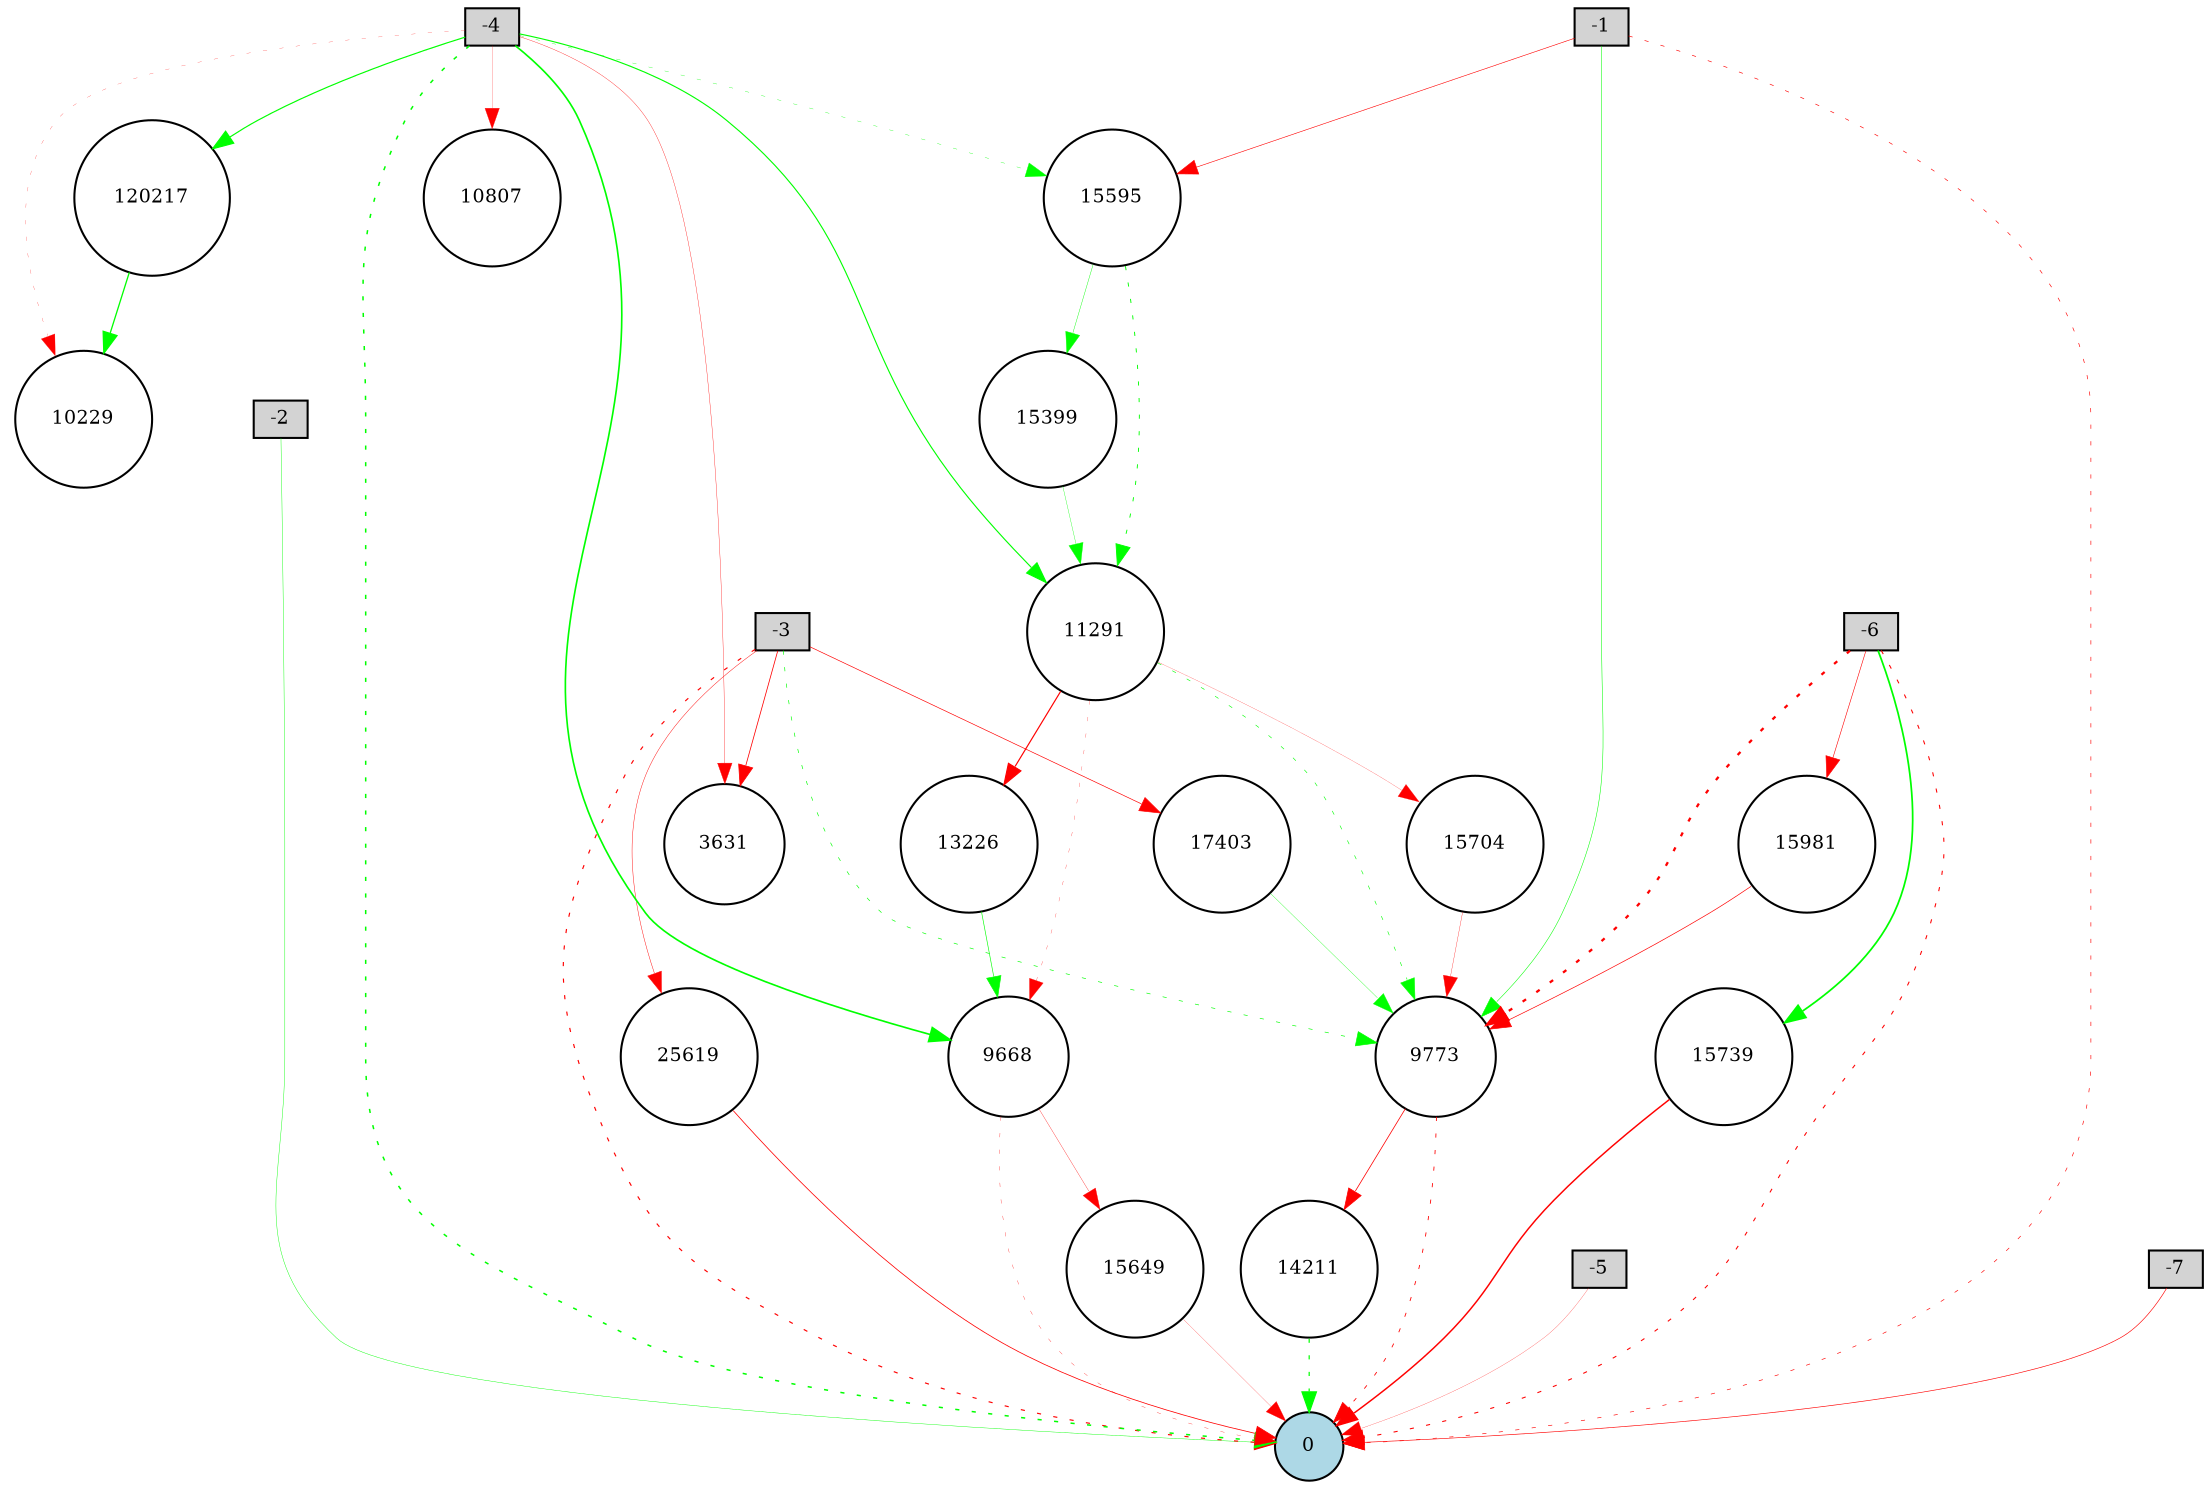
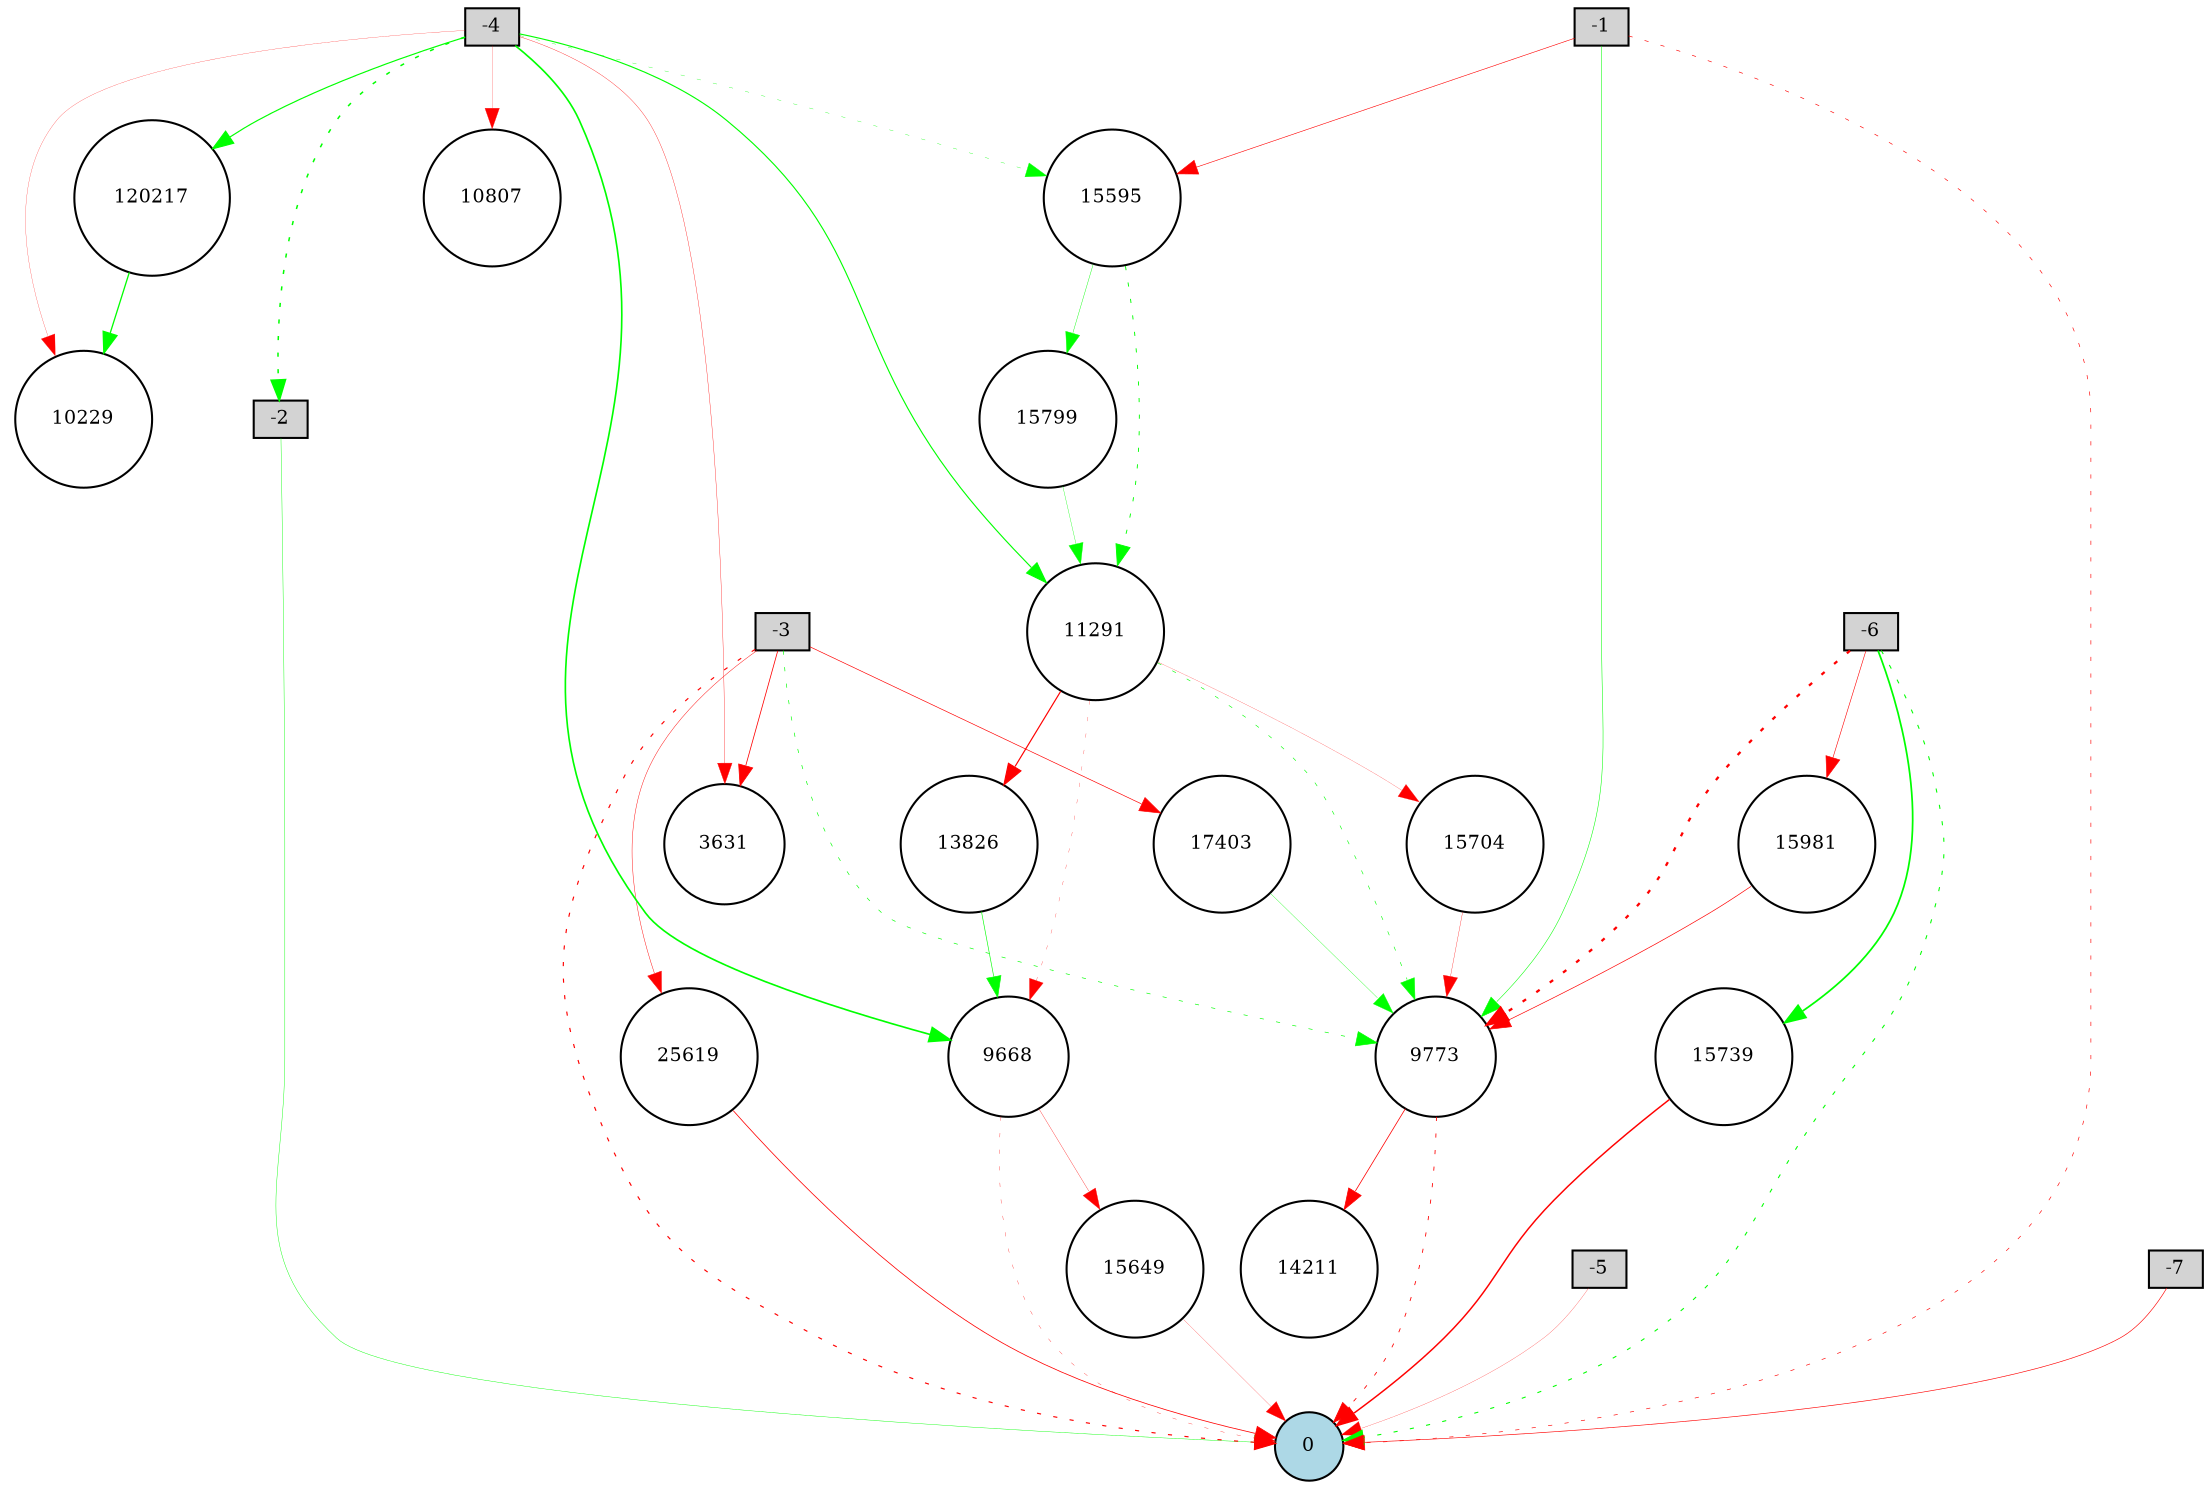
edge "-4" -> "10229": style dotted -> solid
node "15399": label "15399" -> "15799"
node "13226": label "13226" -> "13826"
edge "-4" -> "0": now "-4" -> "-2"
edge "-6" -> "0": color red -> green
edge "14211" -> "0": removed
